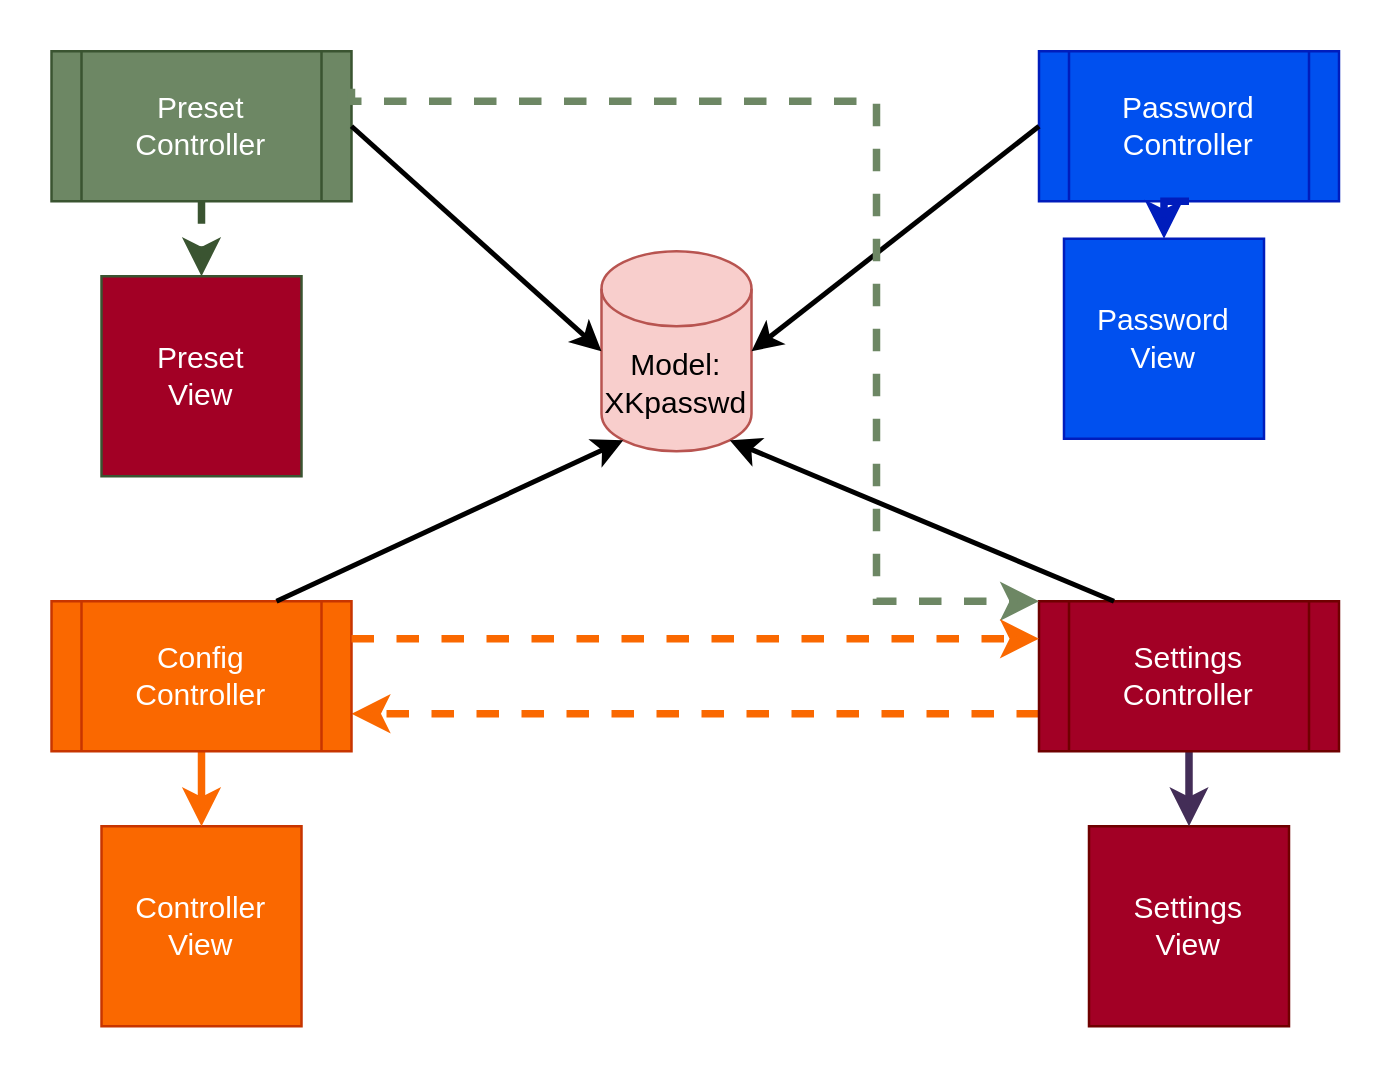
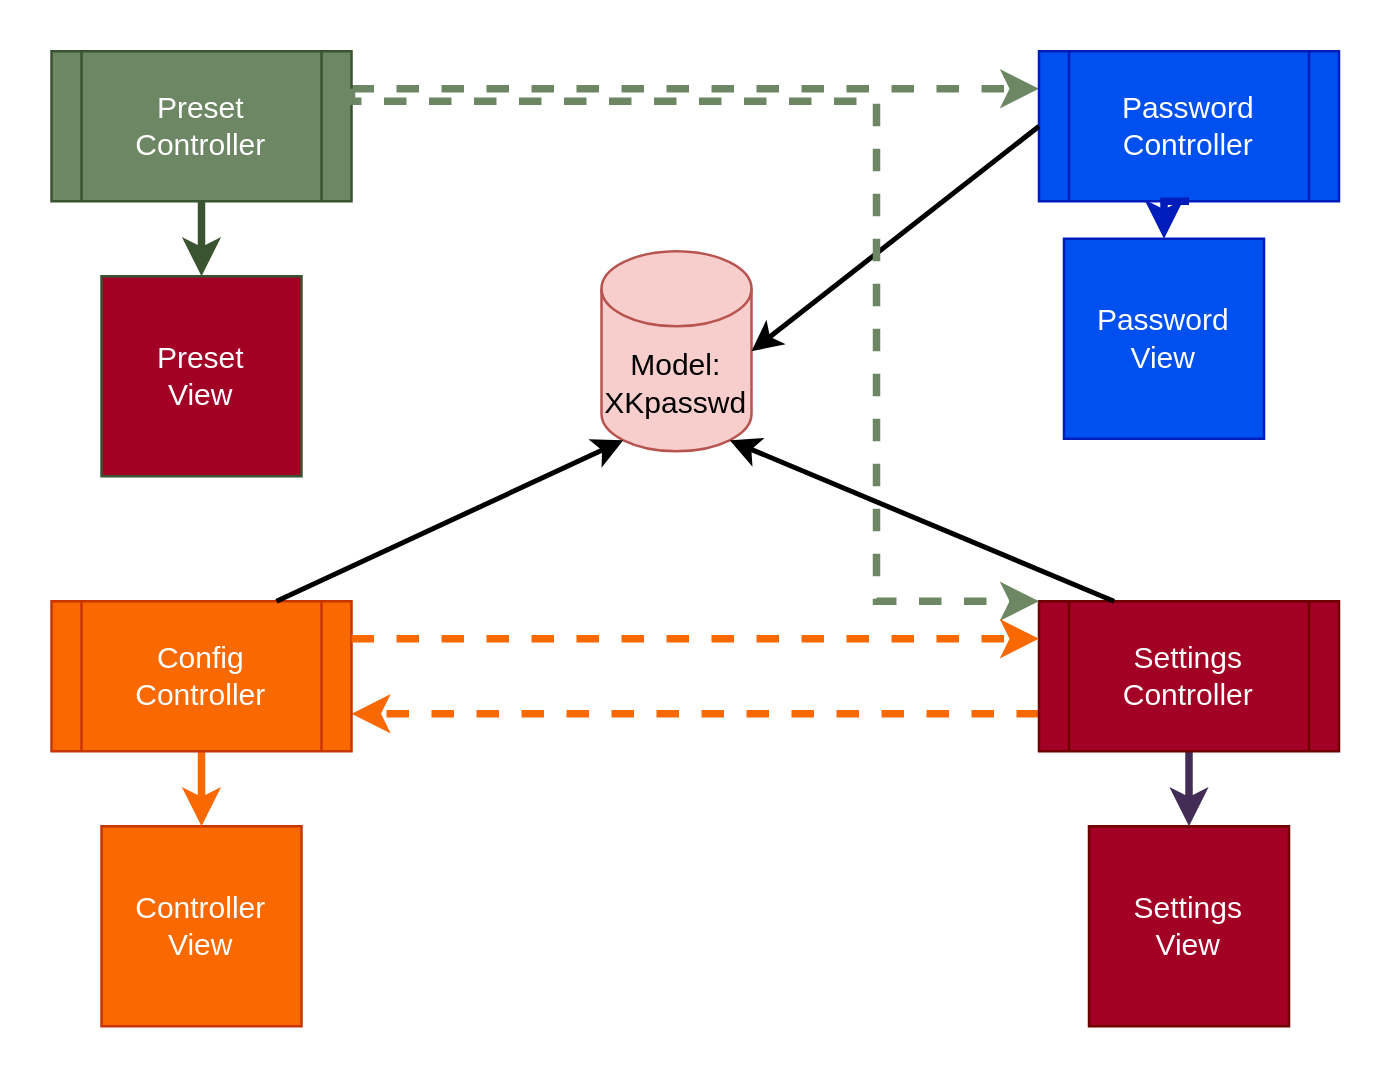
edge "Preset Controller" -> "Password Controller": added
edge "Preset Controller" -> "Model: XKpasswd": removed
edge "Preset Controller" -> "Preset View": style dashed -> solid
